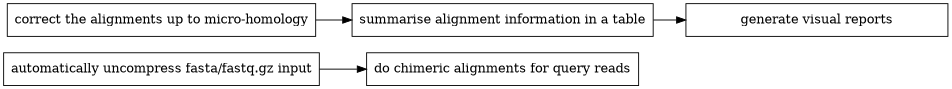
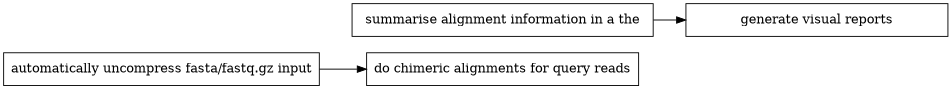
node "correct the alignments up to micro-homology": removed
node "summarise alignment information in a table": label "summarise alignment information in a table" -> "summarise alignment information in a the"
